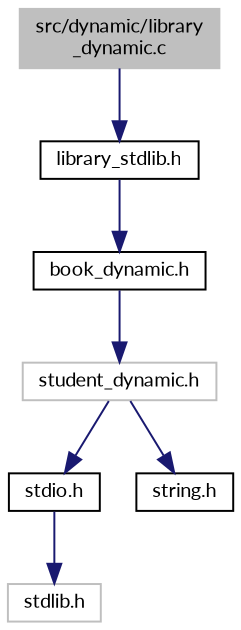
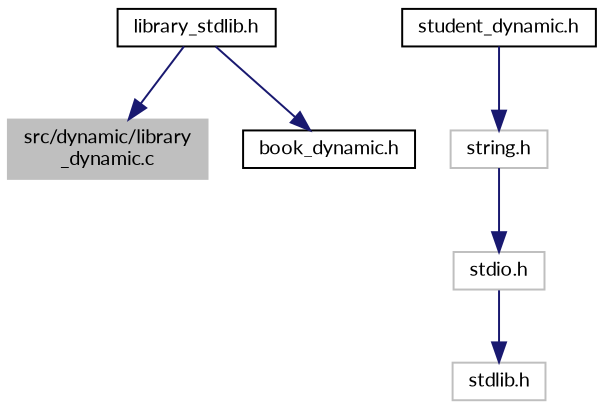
edge "src/dynamic/library _dynamic.c" -> "library_stdlib.h": reversed
edge "book_dynamic.h" -> "student_dynamic.h": removed
node "student_dynamic.h": color grey75 -> black
edge "student_dynamic.h" -> "stdio.h": now "string.h" -> "stdio.h"
node "stdio.h": color black -> grey75
node "string.h": color black -> grey75
